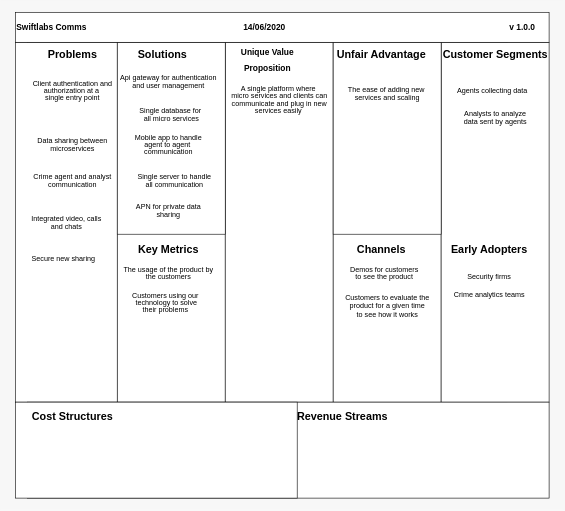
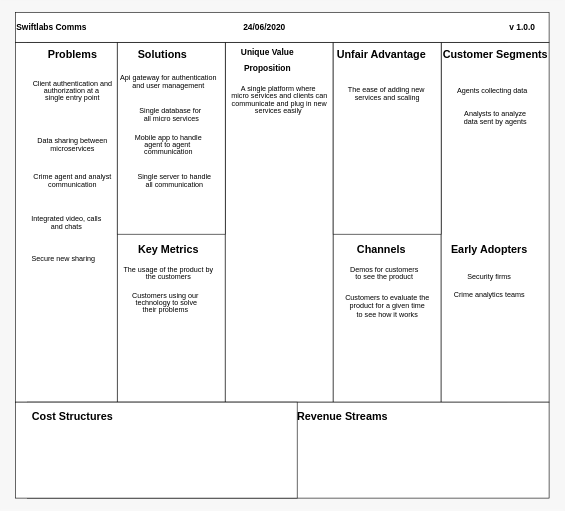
node "14/06/2020": label "14/06/2020" -> "24/06/2020"
node "APN for private data sharing": removed
